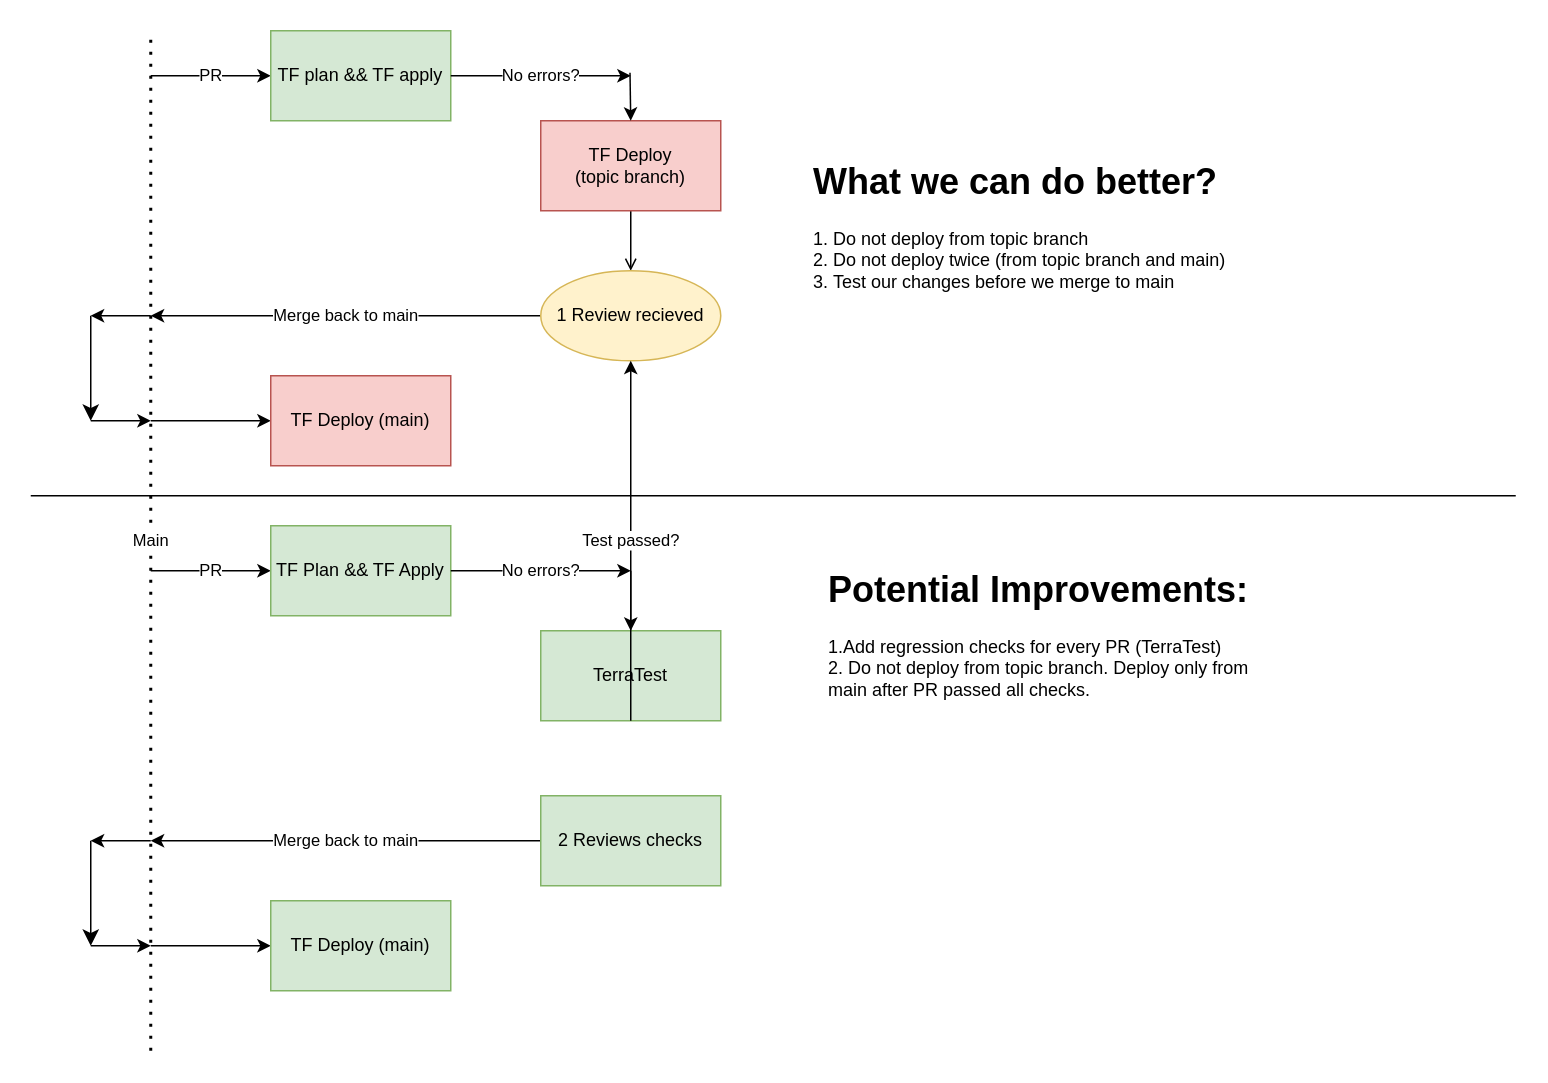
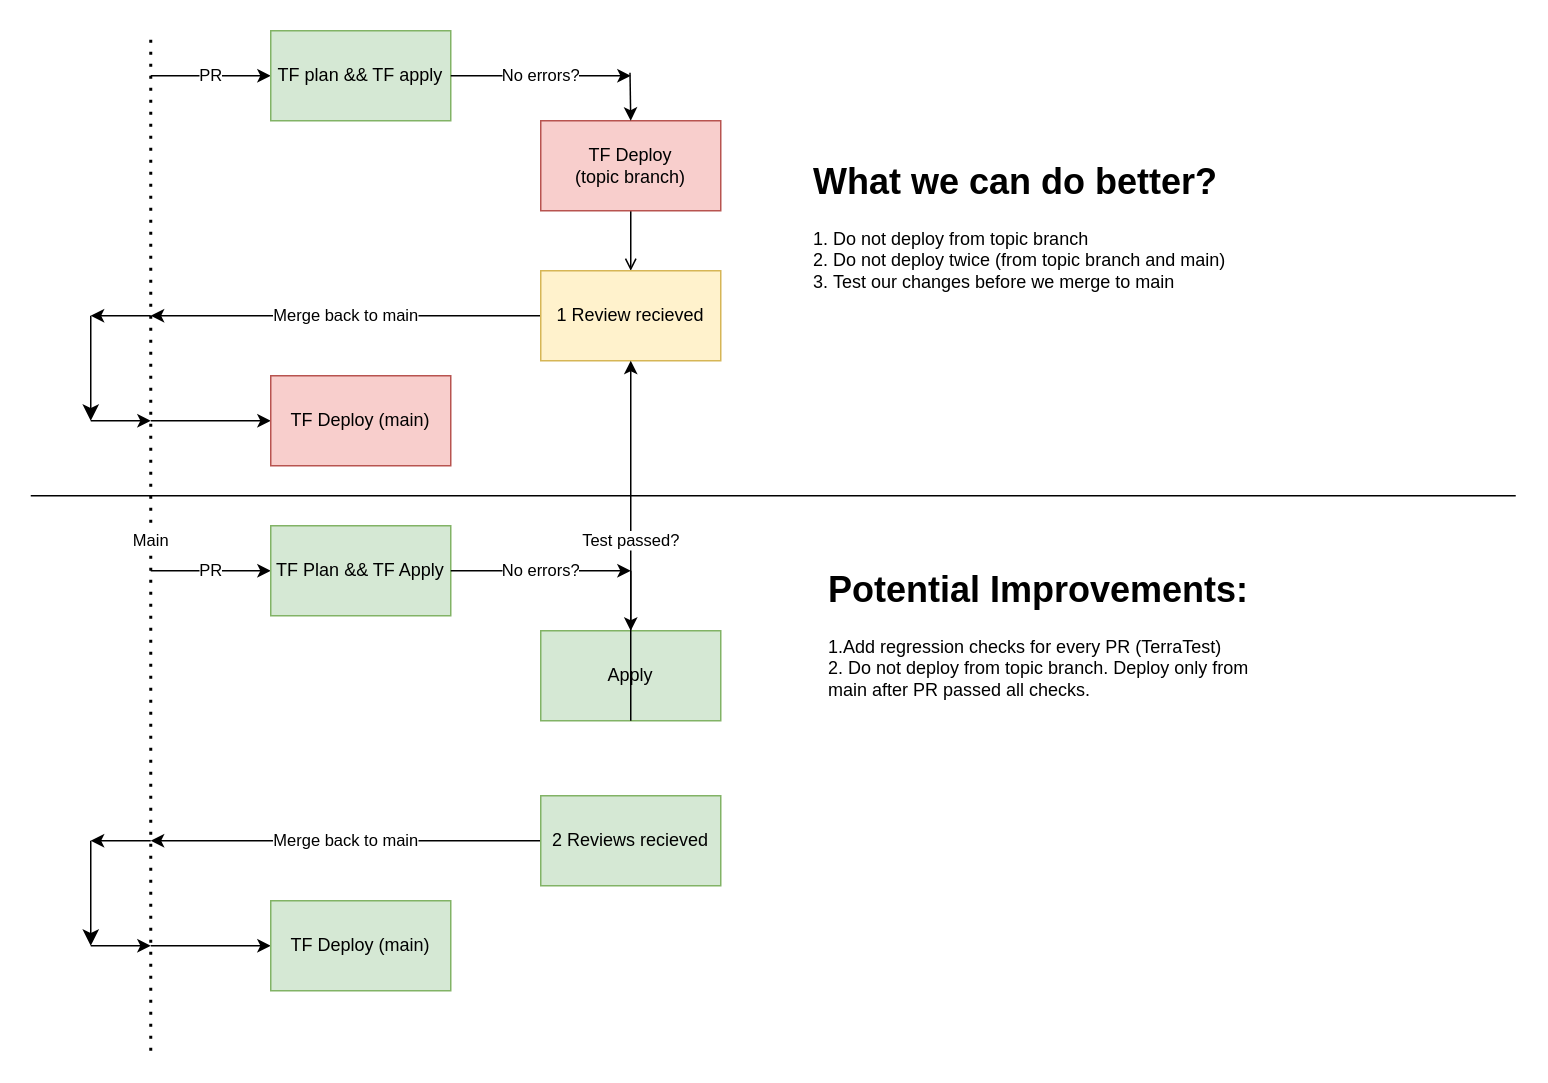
node "1 Review recieved": shape ellipse -> rectangle
node "TerraTest": label "TerraTest" -> "Apply"
node "2 Reviews checks": label "2 Reviews checks" -> "2 Reviews recieved"
